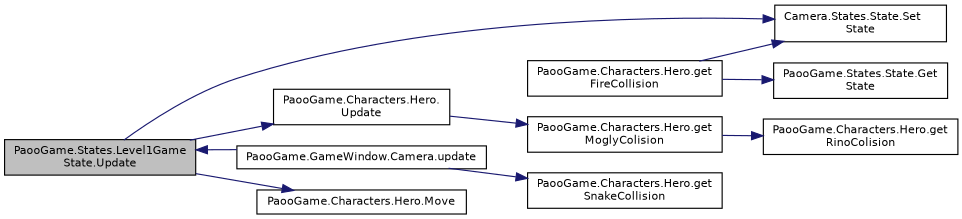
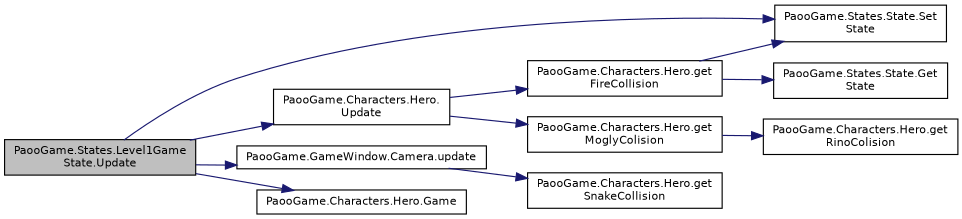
node "Camera.States.State.Set State": label "Camera.States.State.Set State" -> "PaooGame.States.State.Set State"
edge "PaooGame.Characters.Hero. Update" -> "PaooGame.Characters.Hero.get FireCollision": added
edge "PaooGame.GameWindow.Camera.update" -> "PaooGame.States.Level1Game State.Update": reversed
node "PaooGame.Characters.Hero.Move": label "PaooGame.Characters.Hero.Move" -> "PaooGame.Characters.Hero.Game"
